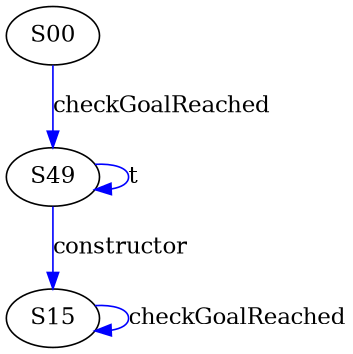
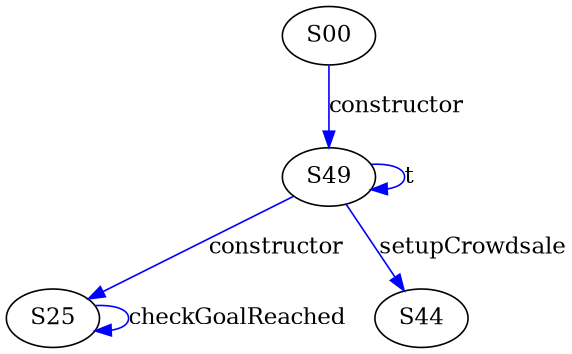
edge "S00" -> "S49": label "checkGoalReached" -> "constructor"
node "S15": label "S15" -> "S25"
node "S44": added
